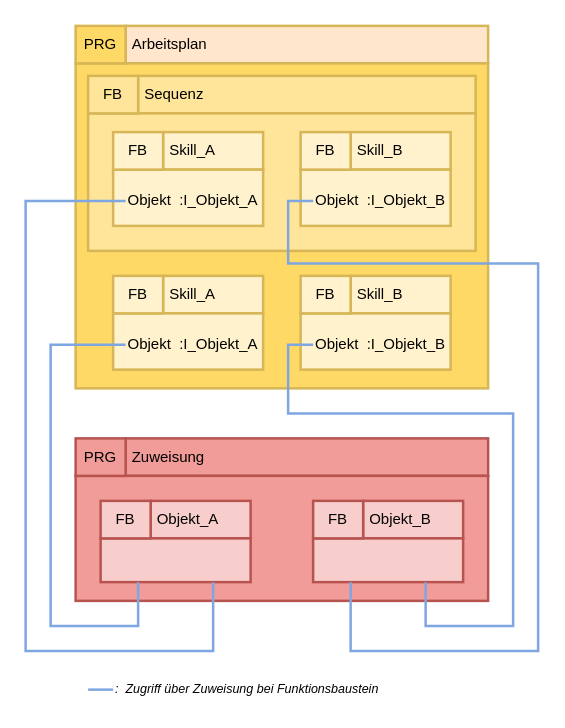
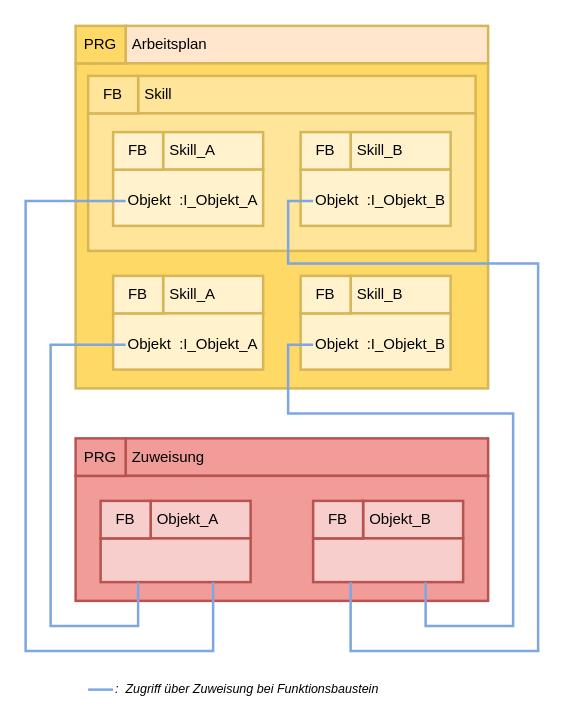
node "Sequenz": label "Sequenz" -> "Skill"
